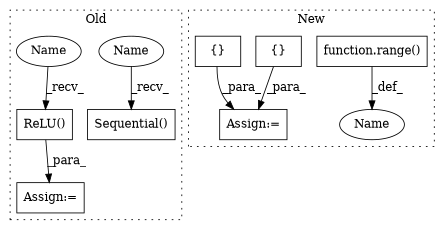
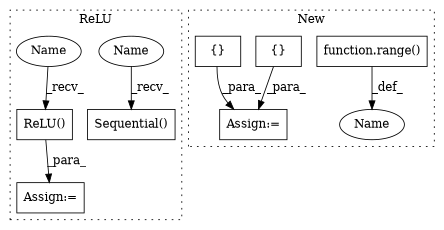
cluster "Old": label "Old" -> "ReLU"
